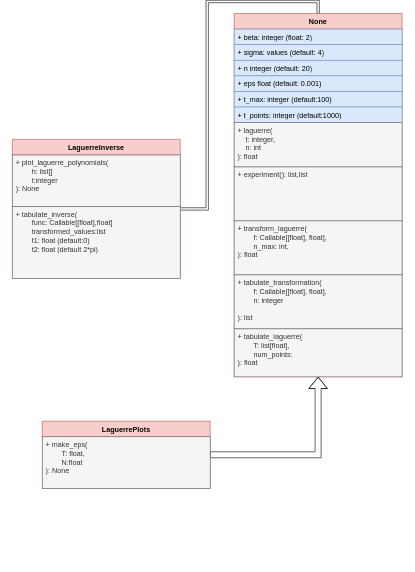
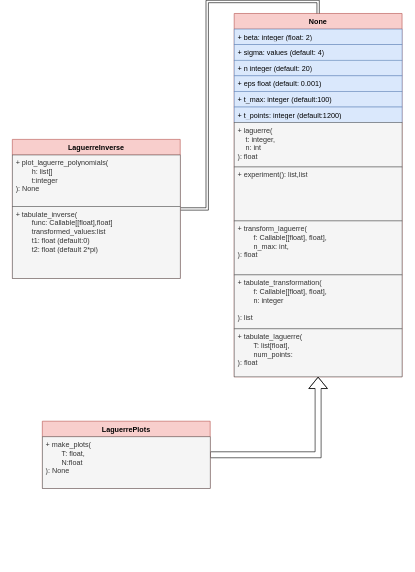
node "+ t_points: integer (default:1000)": label "+ t_points: integer (default:1000)" -> "+ t_points: integer (default:1200)"
node "+ make_eps( T: float, N:float ): None": label "+ make_eps( T: float, N:float ): None" -> "+ make_plots( T: float, N:float ): None"
